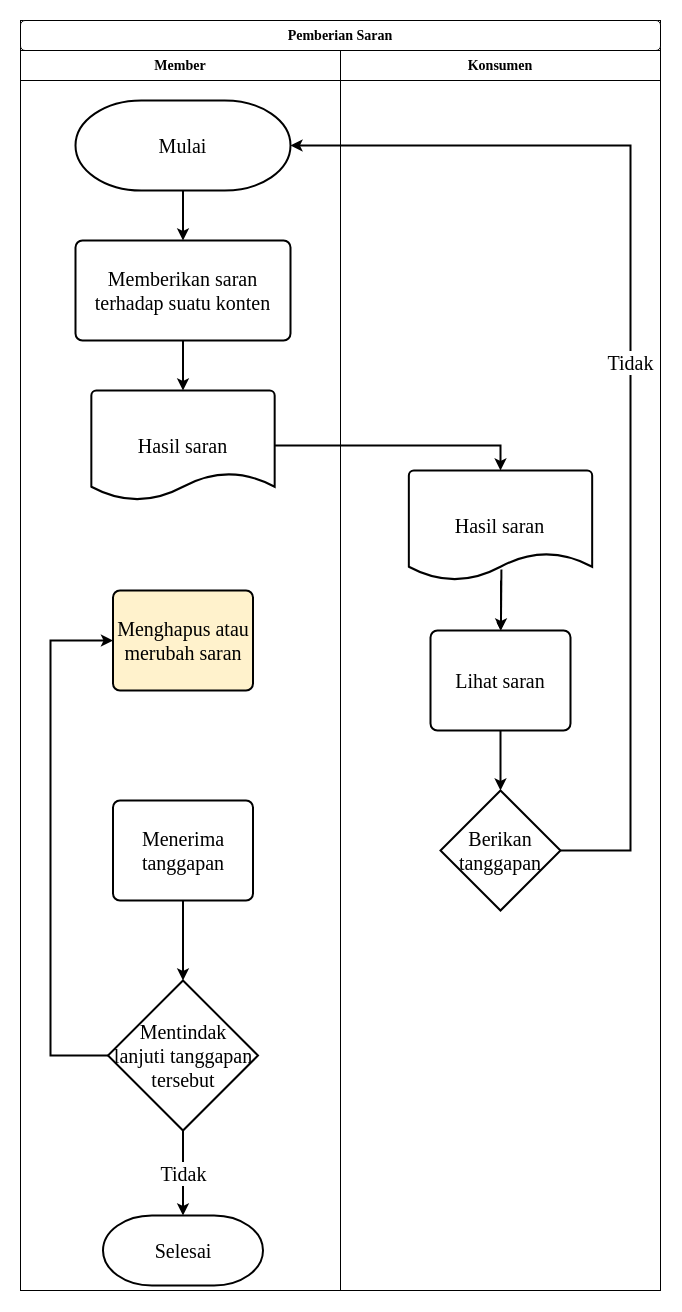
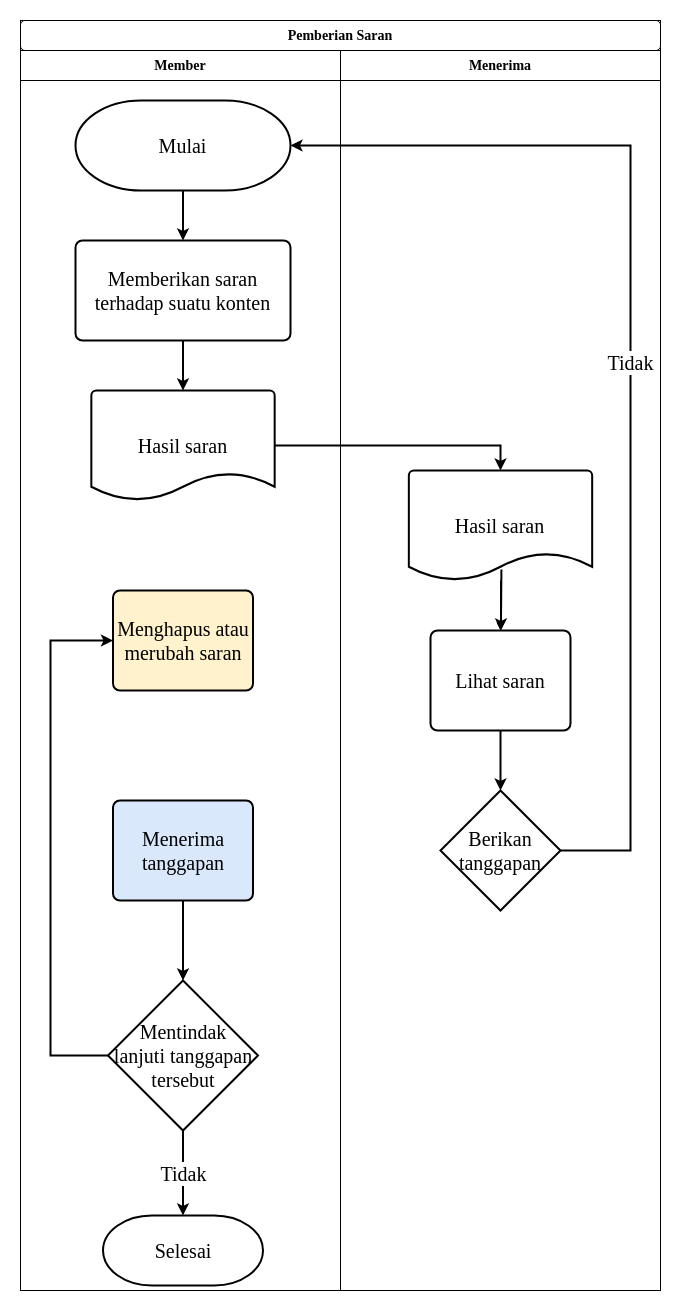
node "Konsumen": label "Konsumen" -> "Menerima"
node "Menerima tanggapan": fillcolor #ffffff -> #dae8fc
